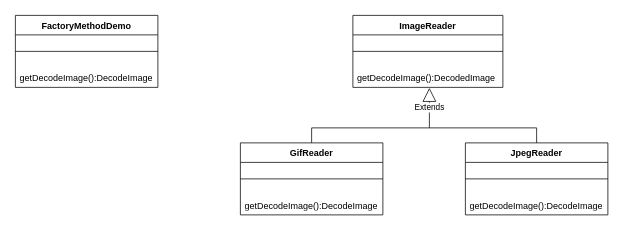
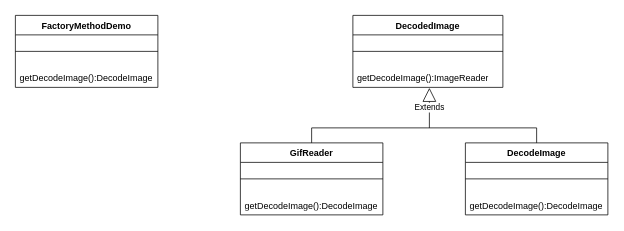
node "ImageReader": label "ImageReader" -> "DecodedImage"
node "getDecodeImage():DecodedImage": label "getDecodeImage():DecodedImage" -> "getDecodeImage():ImageReader"
node "JpegReader": label "JpegReader" -> "DecodeImage"
